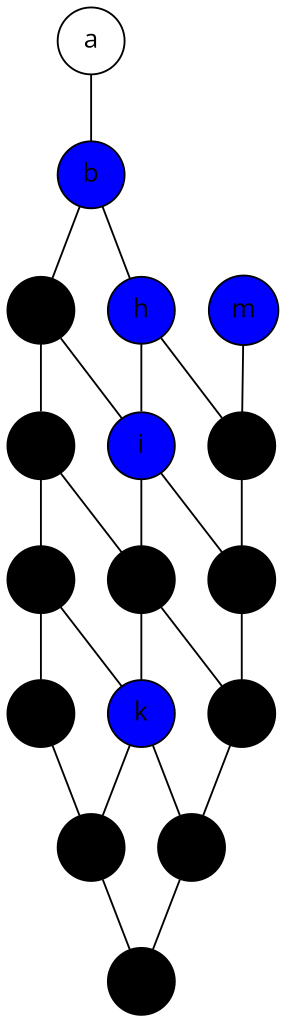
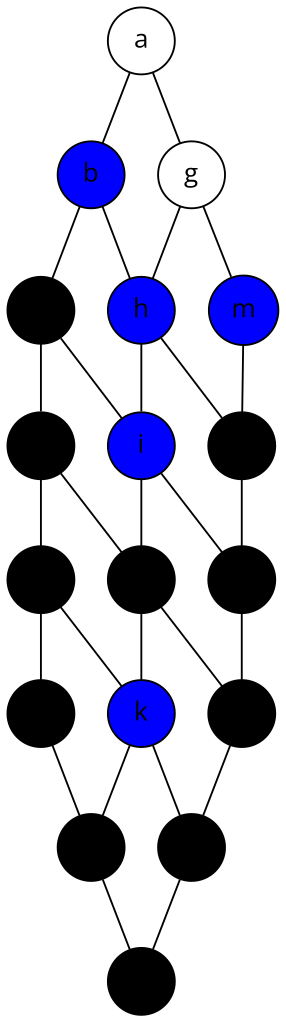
node "g": added
